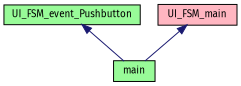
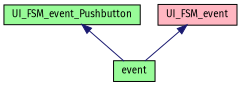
node "UI_FSM_main": label "UI_FSM_main" -> "UI_FSM_event"
node "main": label "main" -> "event"
